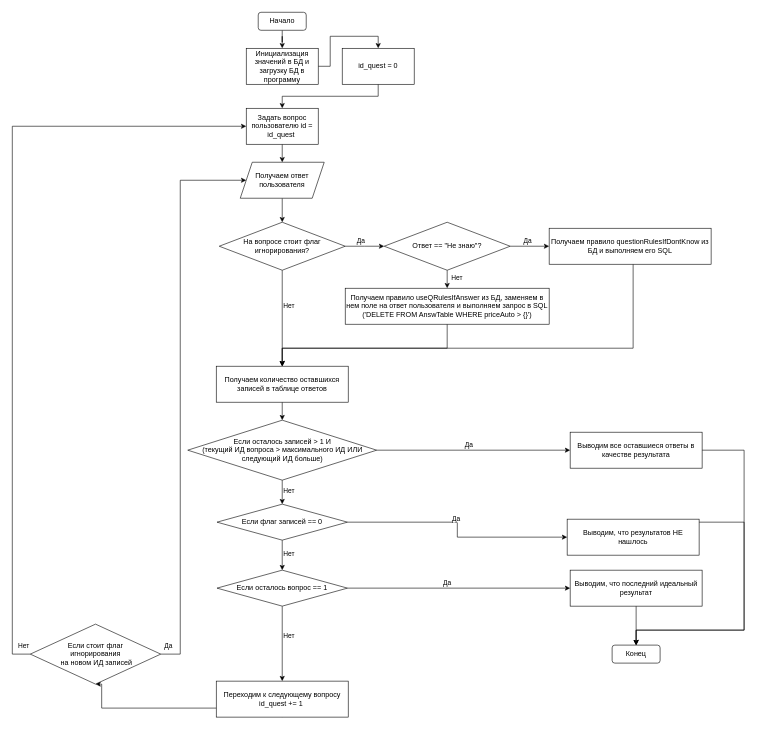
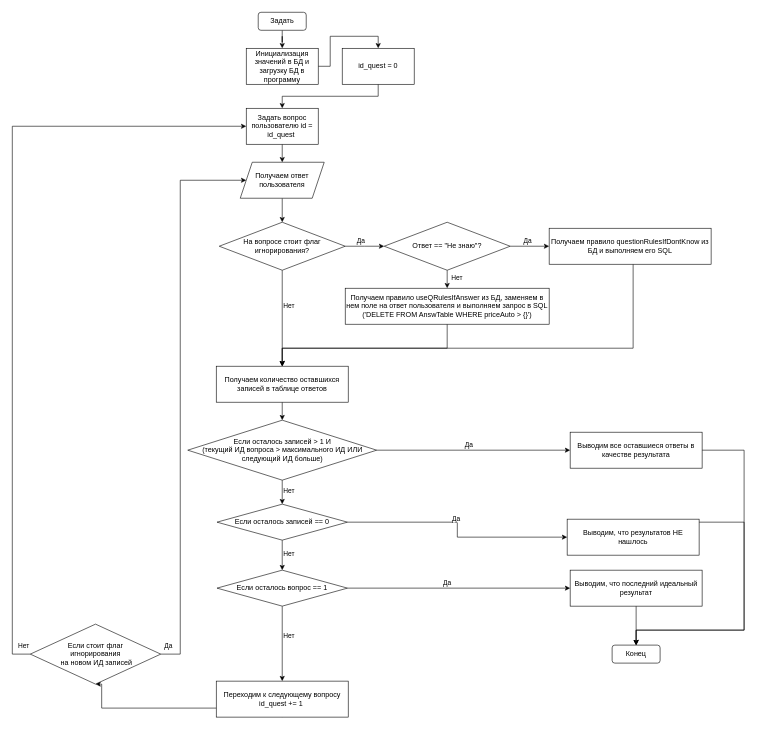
node "Начало": label "Начало" -> "Задать"
node "Если флаг записей == 0": label "Если флаг записей == 0" -> "Если осталось записей == 0"
